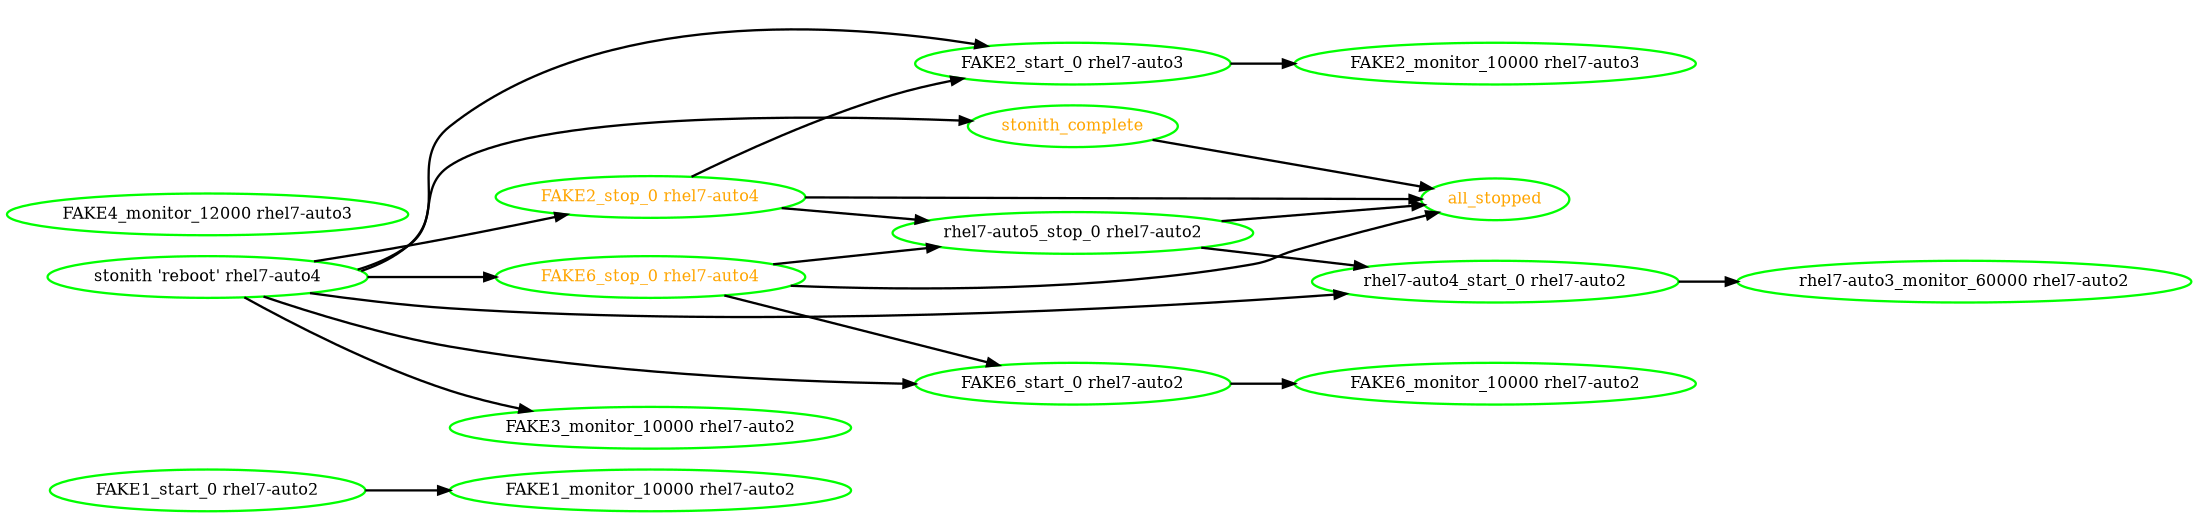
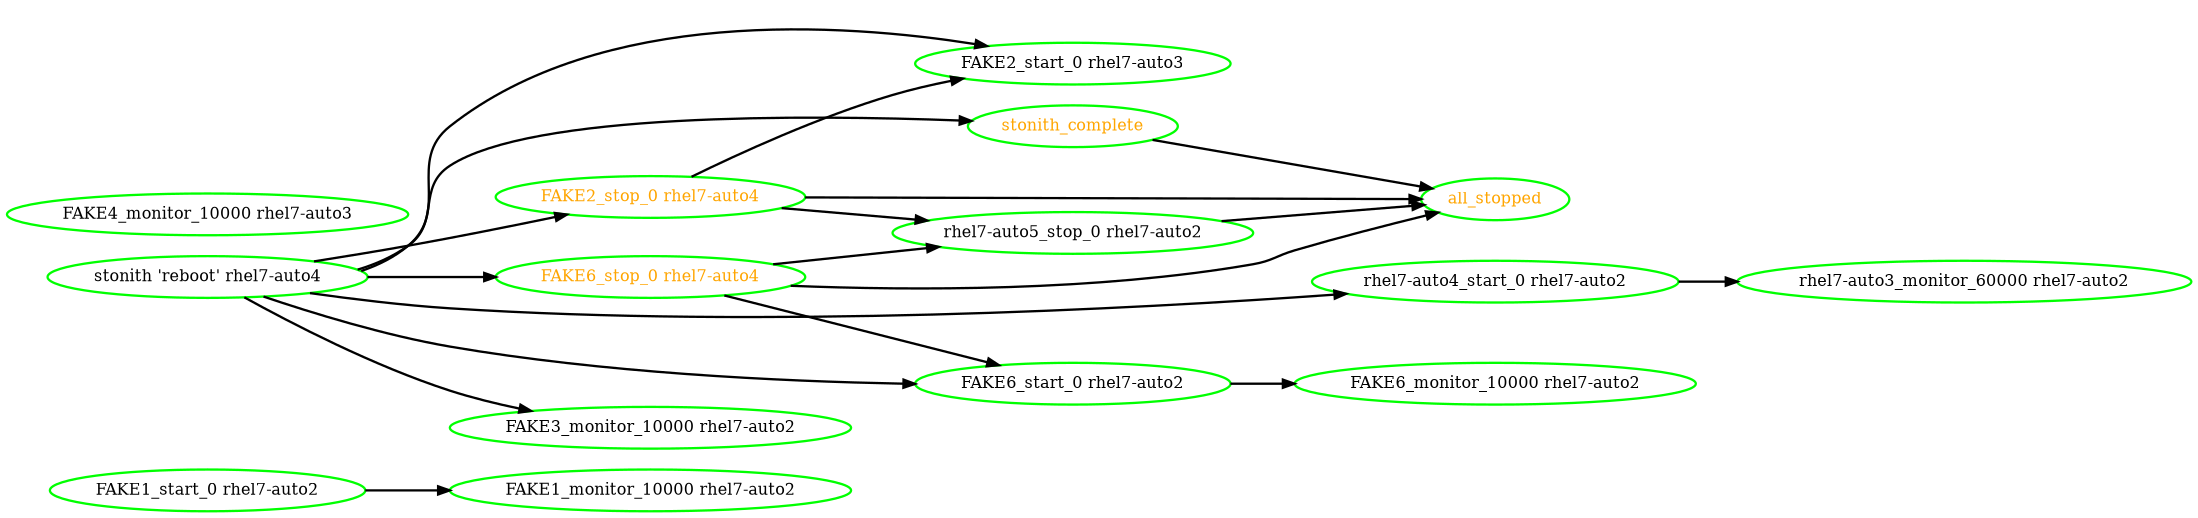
node "FAKE2_monitor_10000 rhel7-auto3": removed
node "FAKE4_monitor_12000 rhel7-auto3": label "FAKE4_monitor_12000 rhel7-auto3" -> "FAKE4_monitor_10000 rhel7-auto3"
edge "rhel7-auto5_stop_0 rhel7-auto2" -> "rhel7-auto4_start_0 rhel7-auto2": removed
